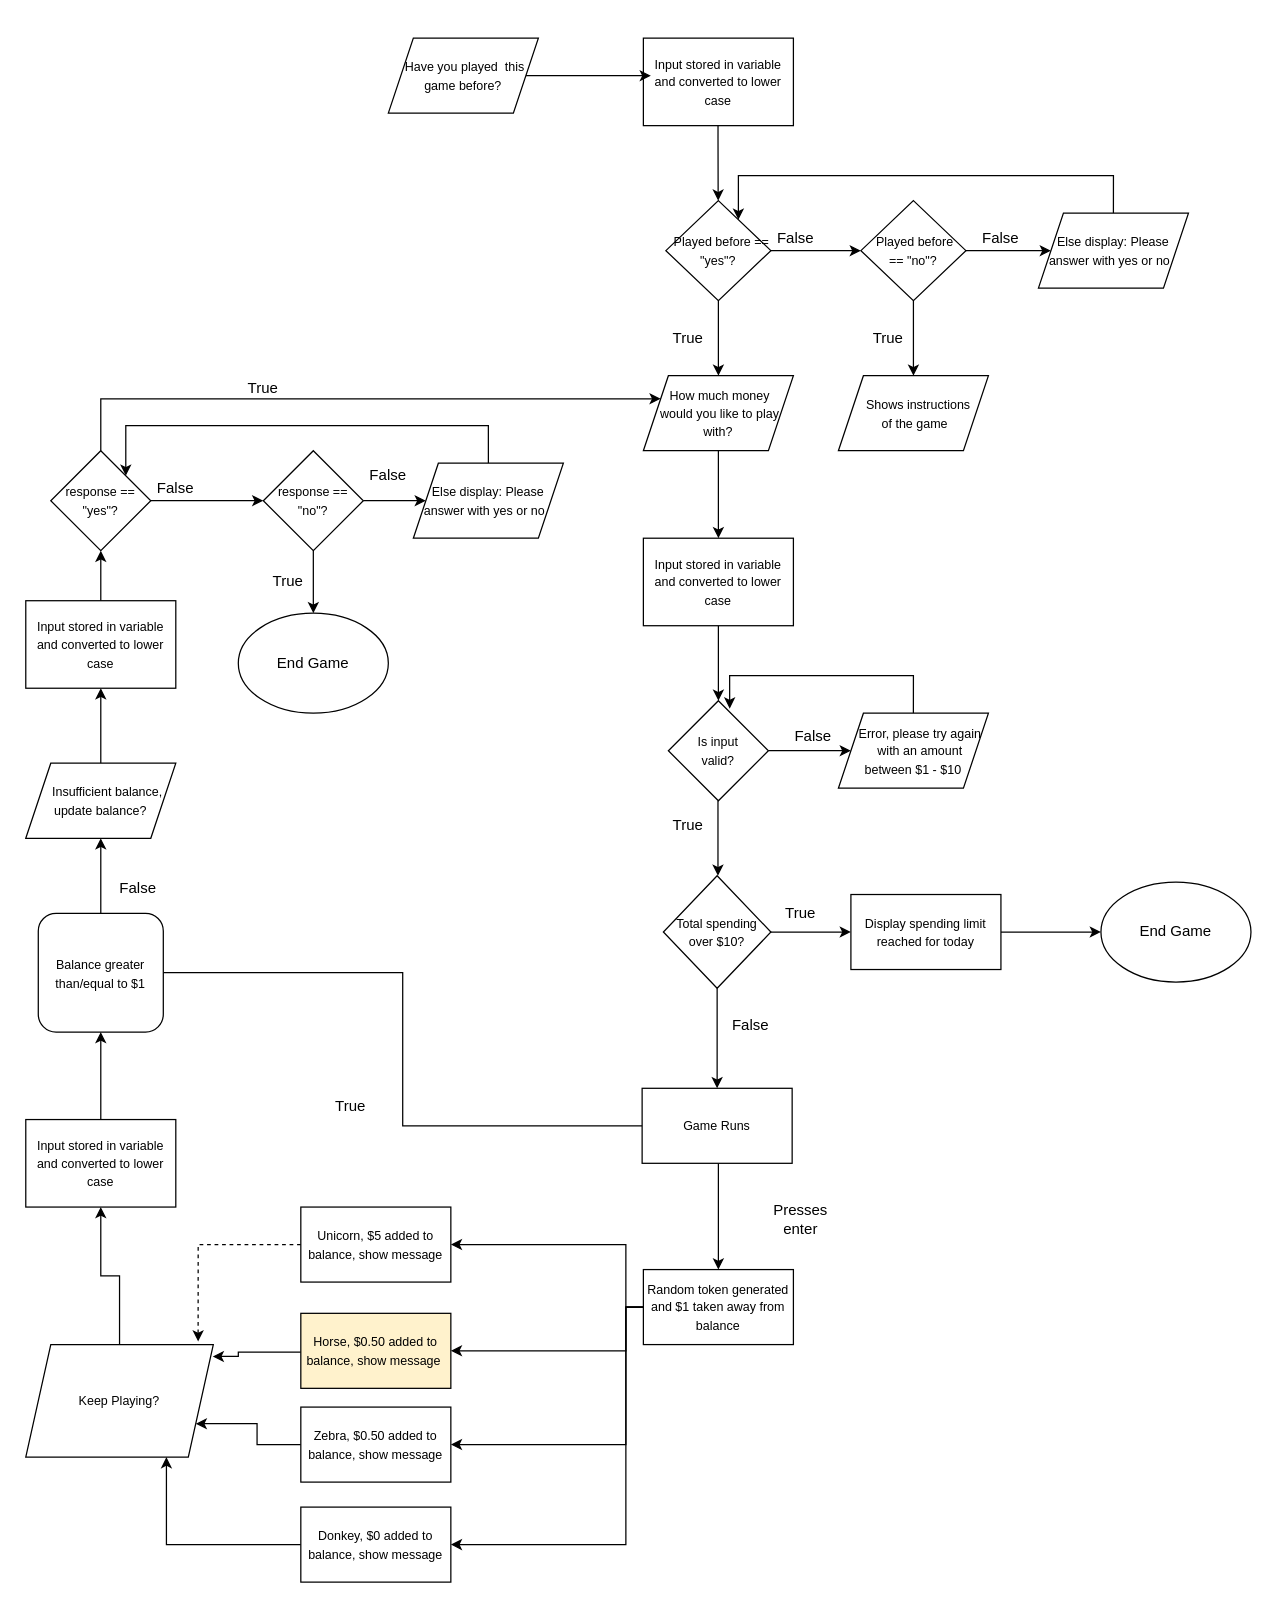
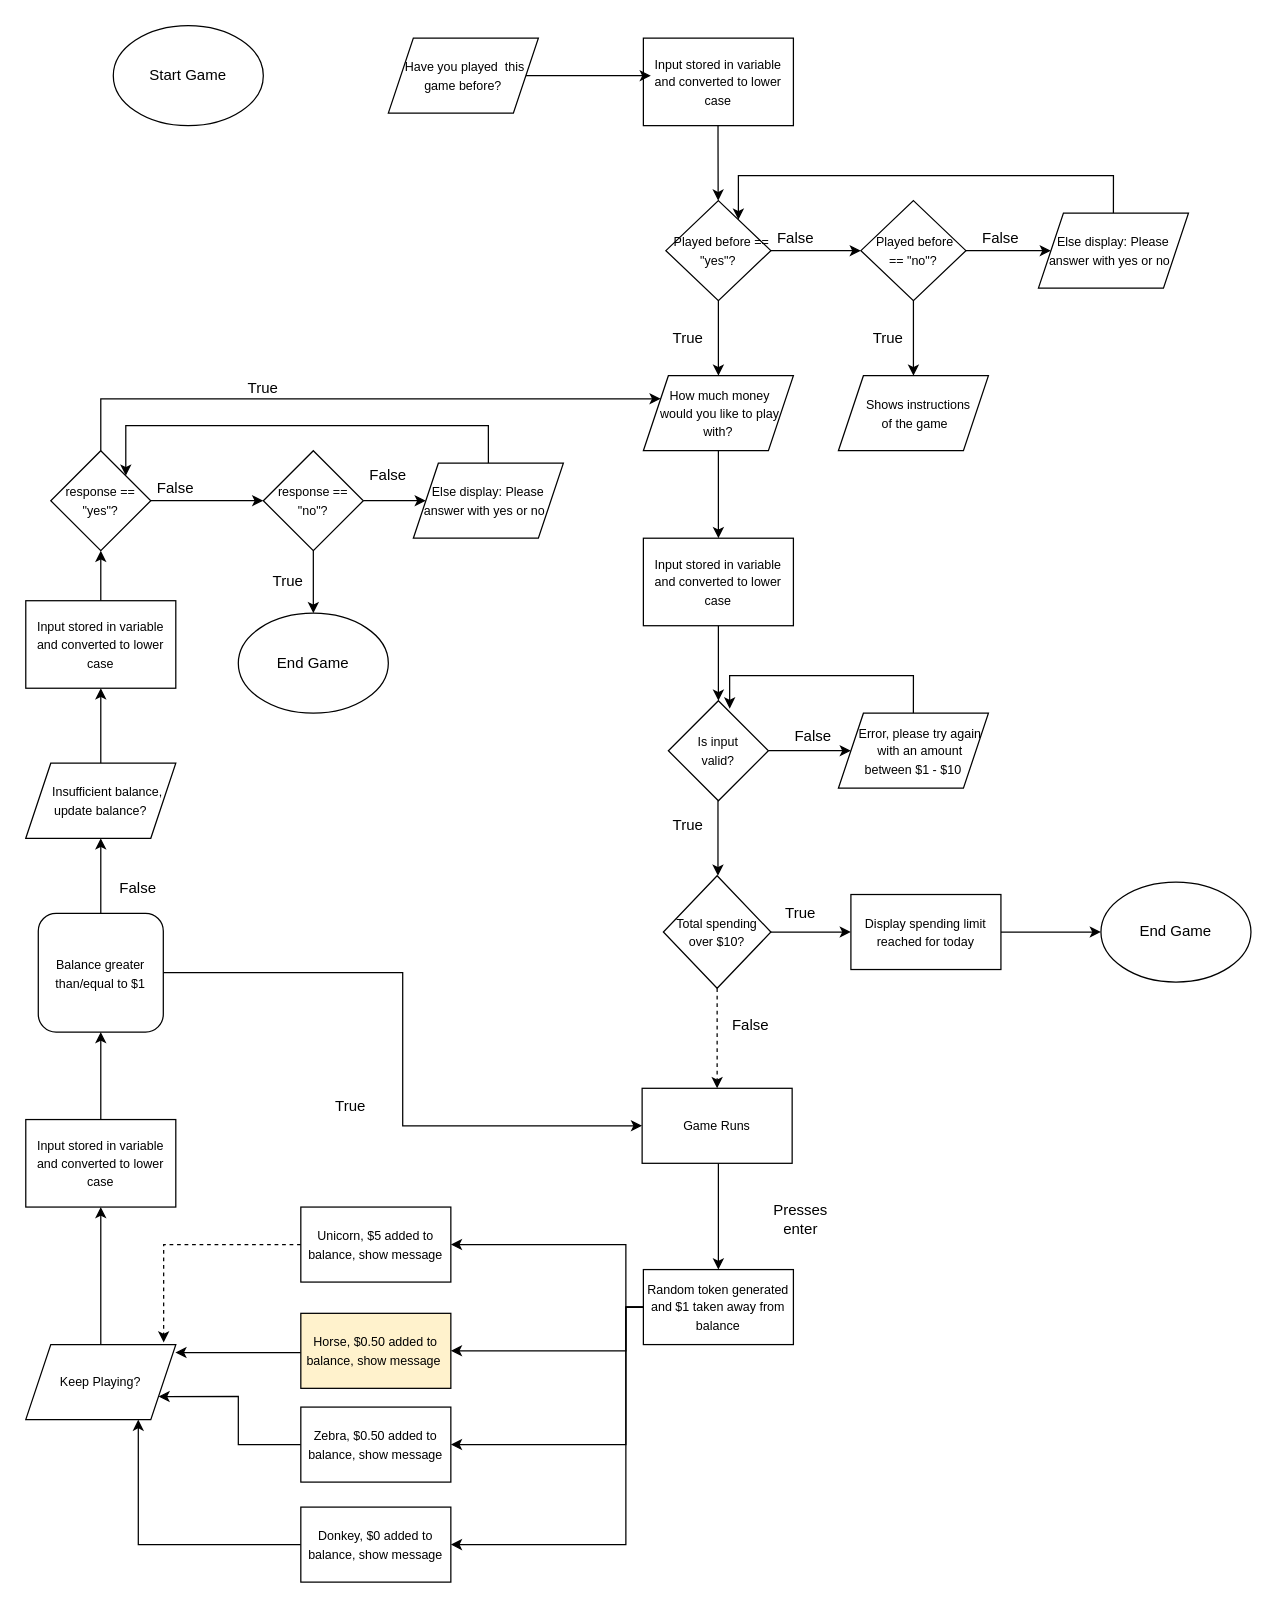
node "Start Game": added
edge "Total spending over $10?" -> "Game Runs": style solid -> dashed
edge "Balance greater than/equal to $1" -- "Game Runs": arrowhead none -> classic
node "Keep Playing?": size 188x113 -> 150x75
